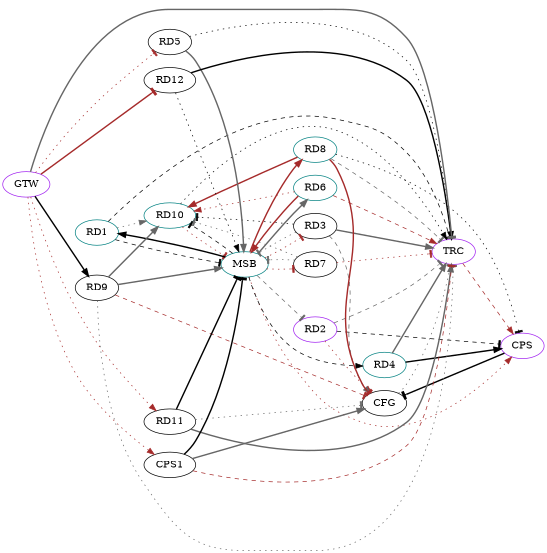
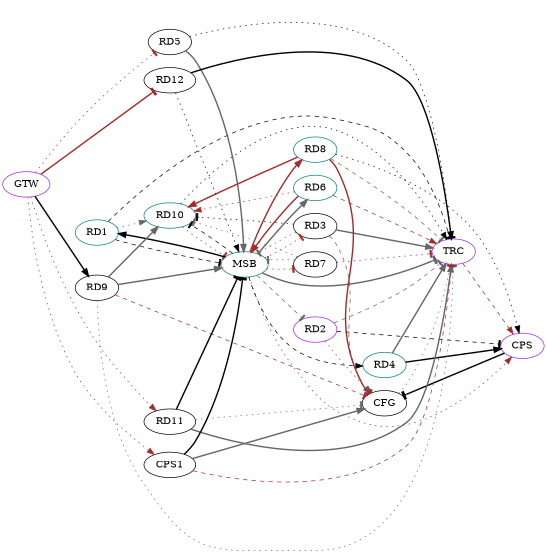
edge "GTW" -> "TRC": now "MSB" -> "TRC"
edge "RD8" -> "CPS": arrowhead tee -> normal
